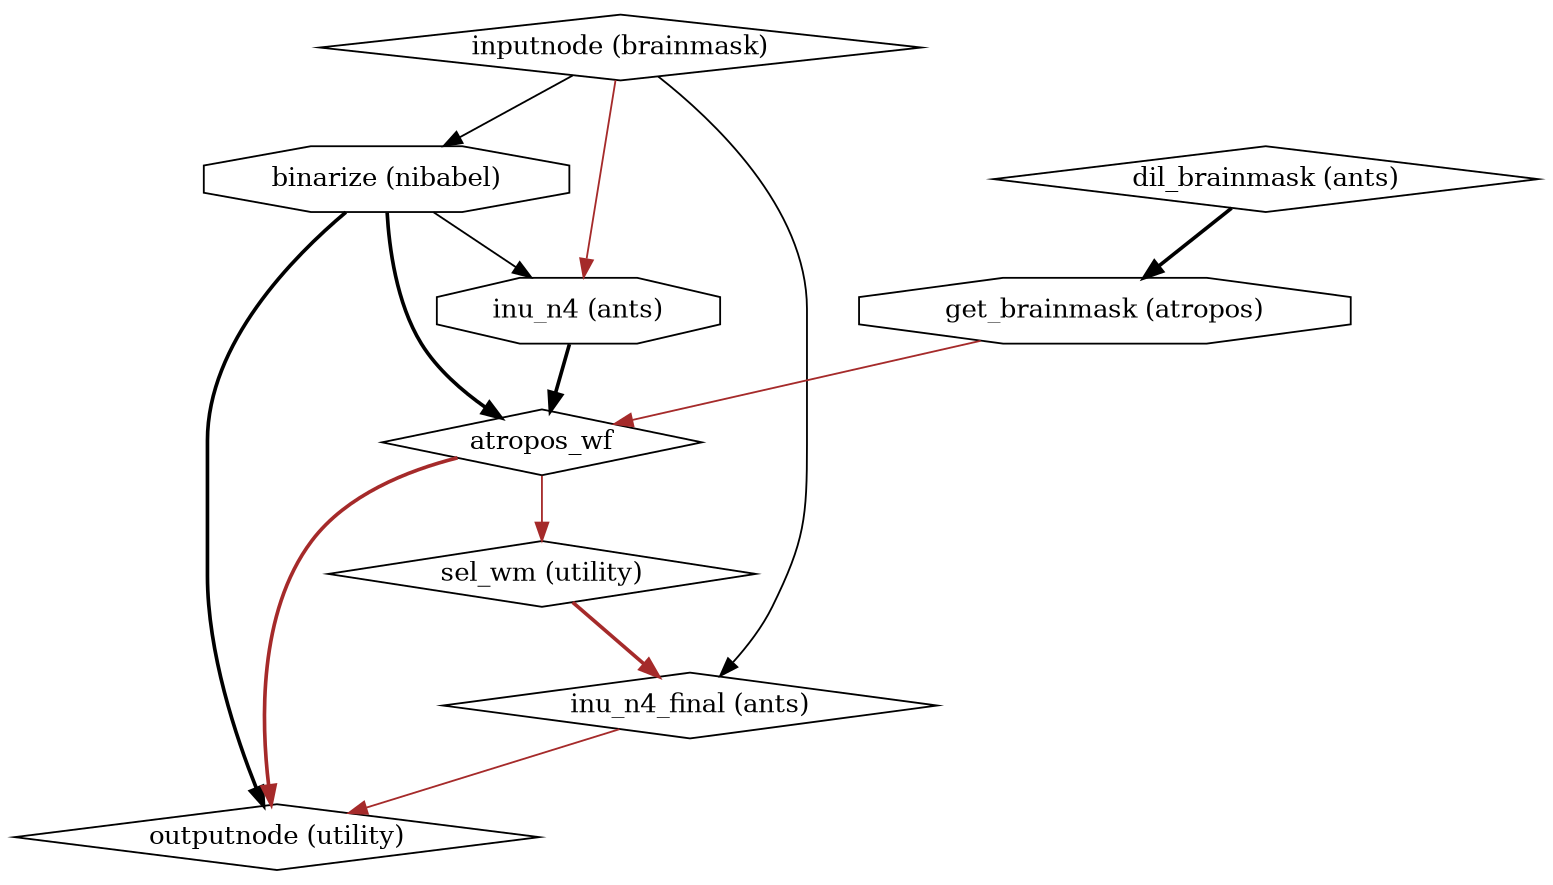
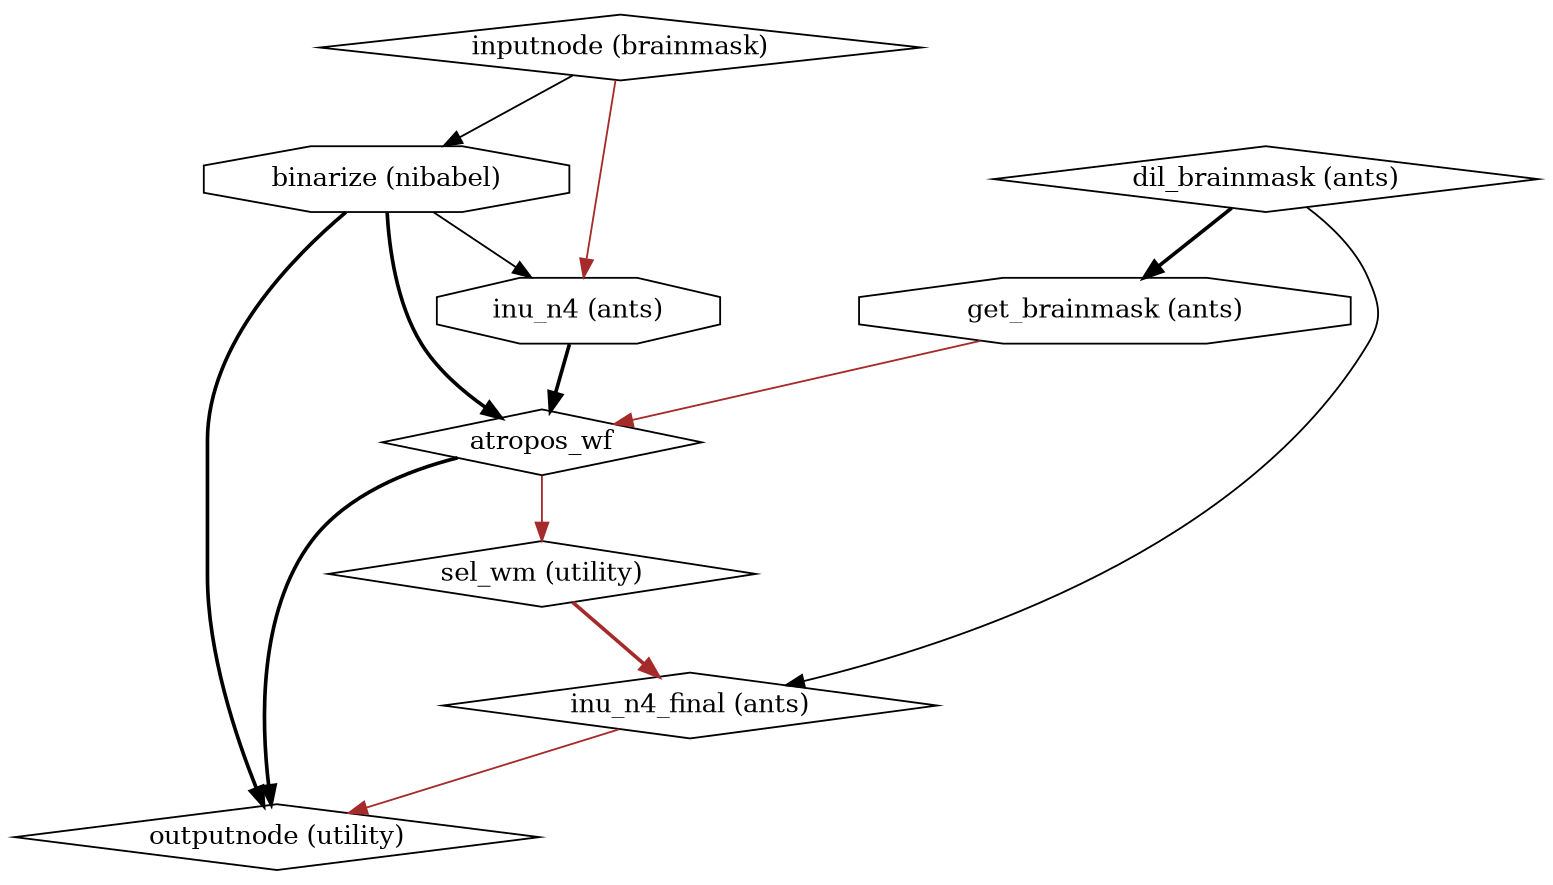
node "get_brainmask (atropos)": label "get_brainmask (atropos)" -> "get_brainmask (ants)"
edge "inputnode (brainmask)" -> "inu_n4_final (ants)": now "dil_brainmask (ants)" -> "inu_n4_final (ants)"
edge "atropos_wf" -> "outputnode (utility)": color brown -> black
